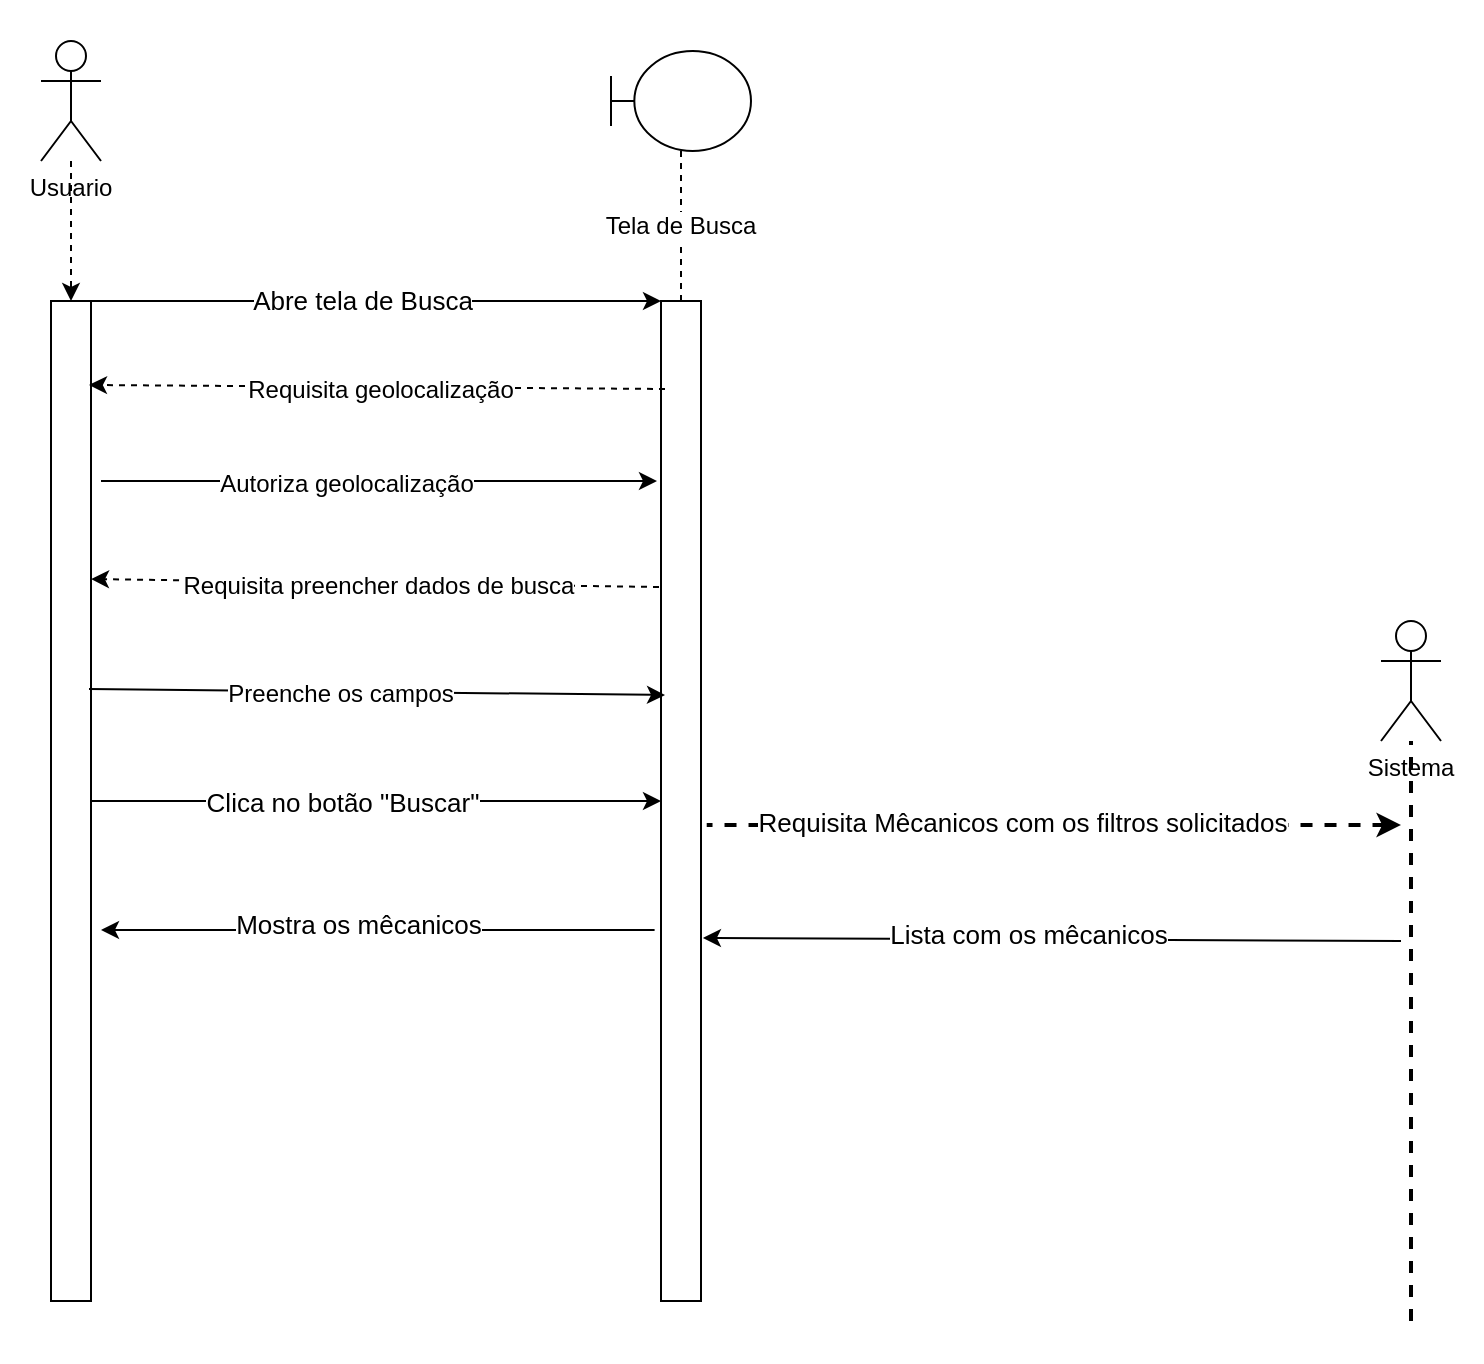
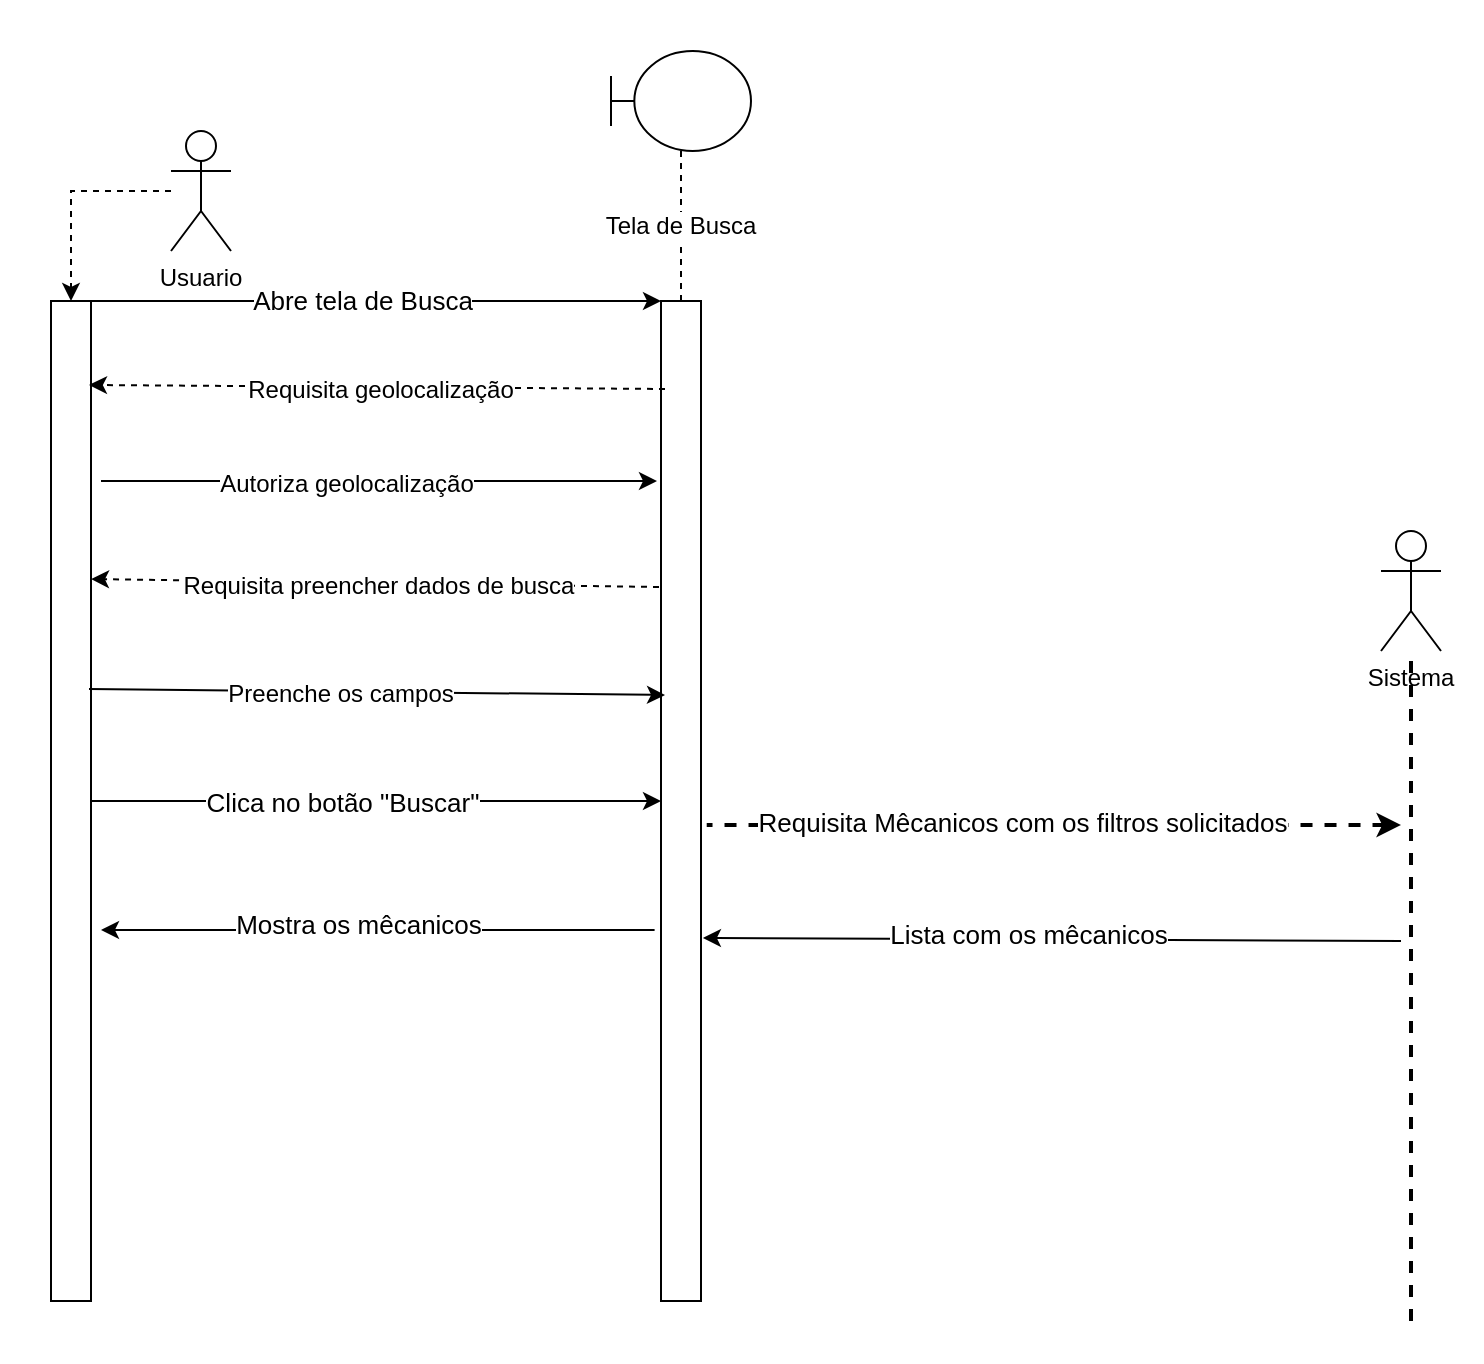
node "Usuario": moved (71, 101) -> (201, 191)
node "Sistema": moved (1411, 681) -> (1411, 591)
